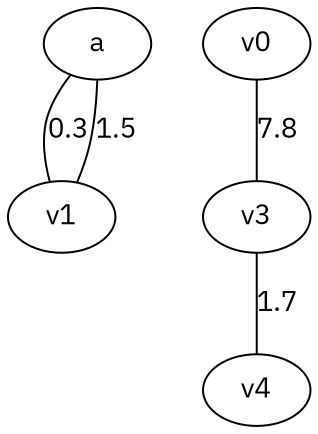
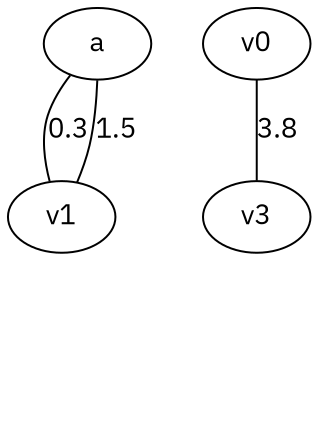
edge "v0" -- "v3": label "7.8" -> "3.8"
node "v4": removed
